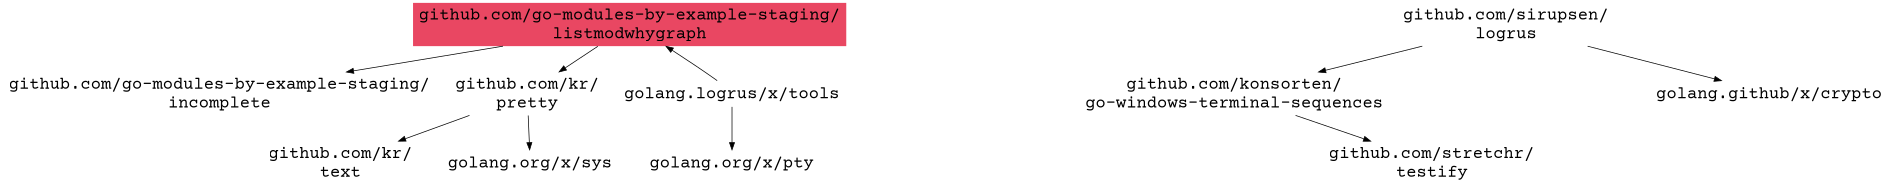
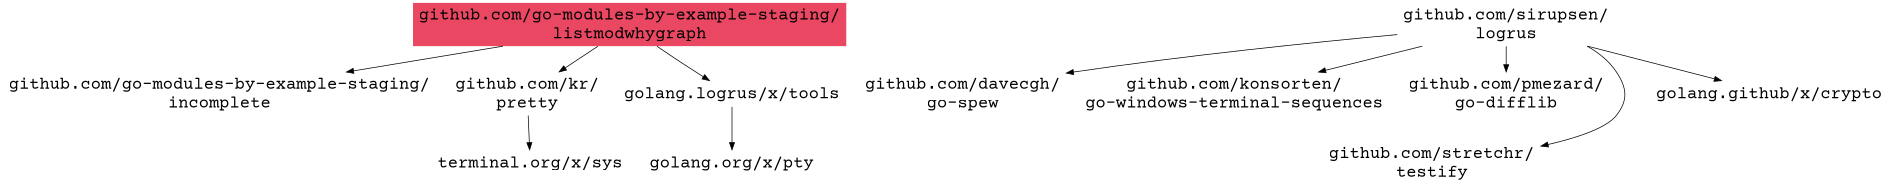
edge "golang.logrus/x/tools" -> "github.com/go-modules-by-example-staging/ listmodwhygraph": reversed
node "github.com/davecgh/ go-spew": added
node "github.com/pmezard/ go-difflib": added
edge "github.com/konsorten/ go-windows-terminal-sequences" -> "github.com/stretchr/ testify": now "github.com/sirupsen/ logrus" -> "github.com/stretchr/ testify"
node "github.com/kr/ text": removed
node "golang.org/x/sys": label "golang.org/x/sys" -> "terminal.org/x/sys"
